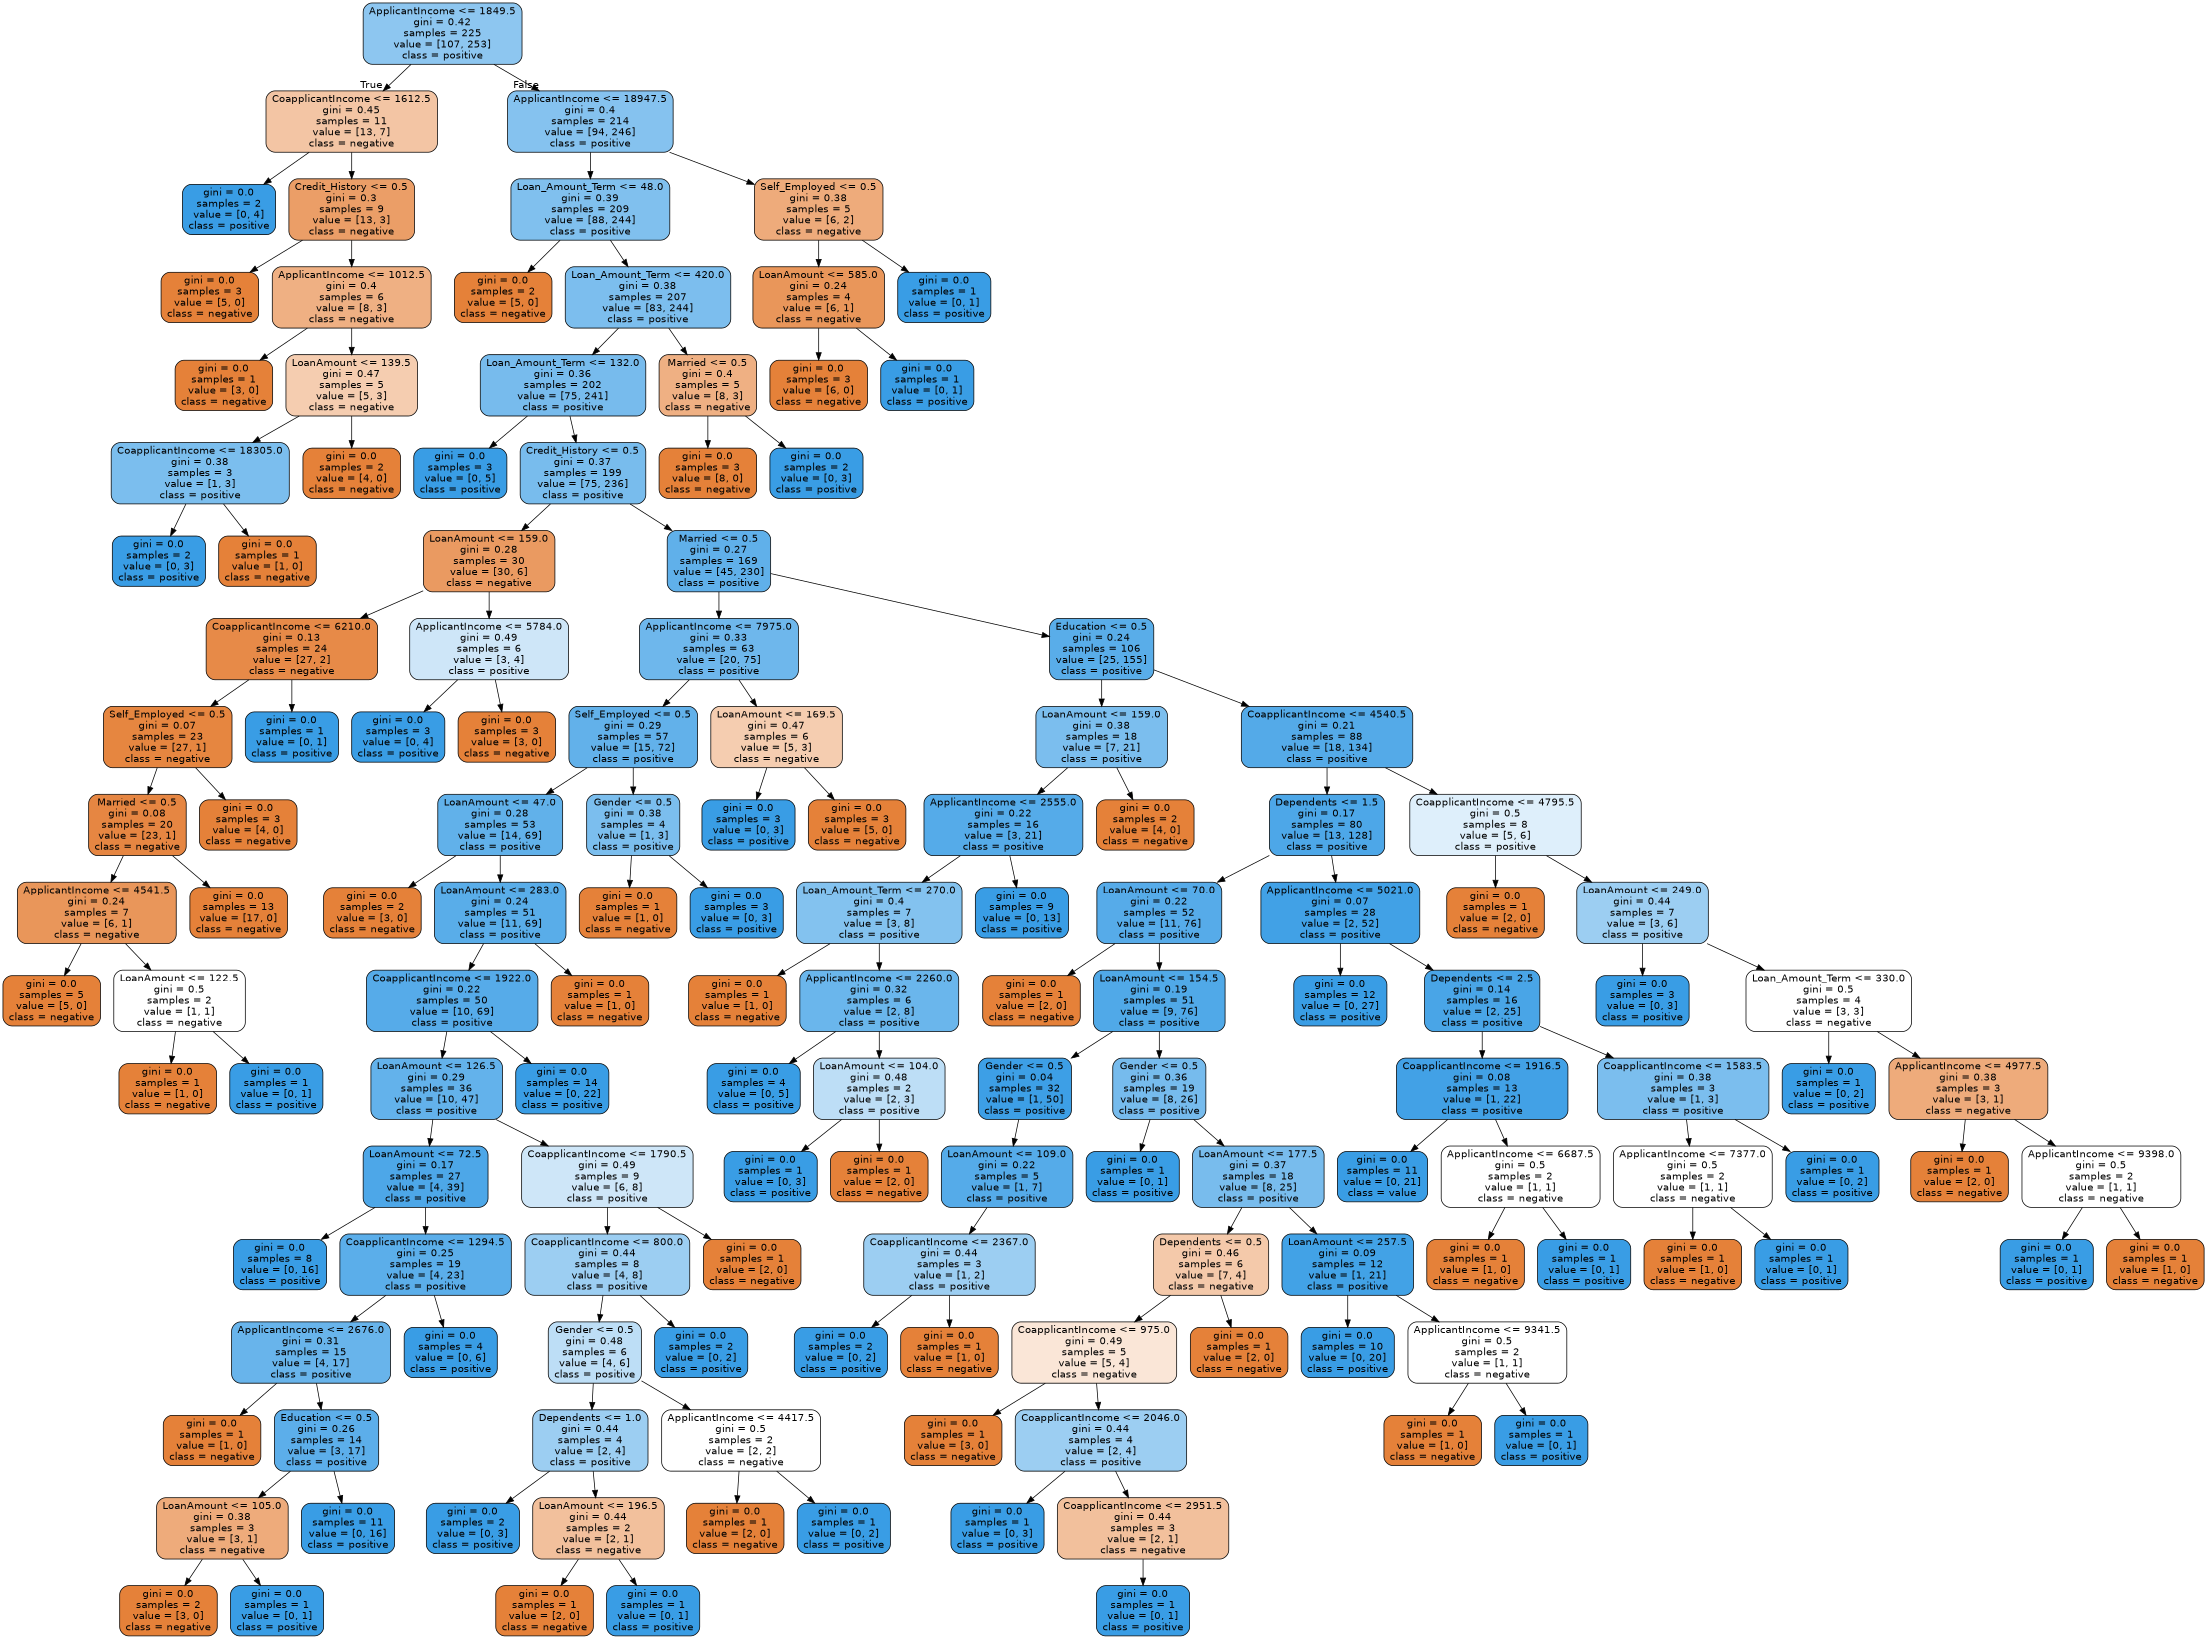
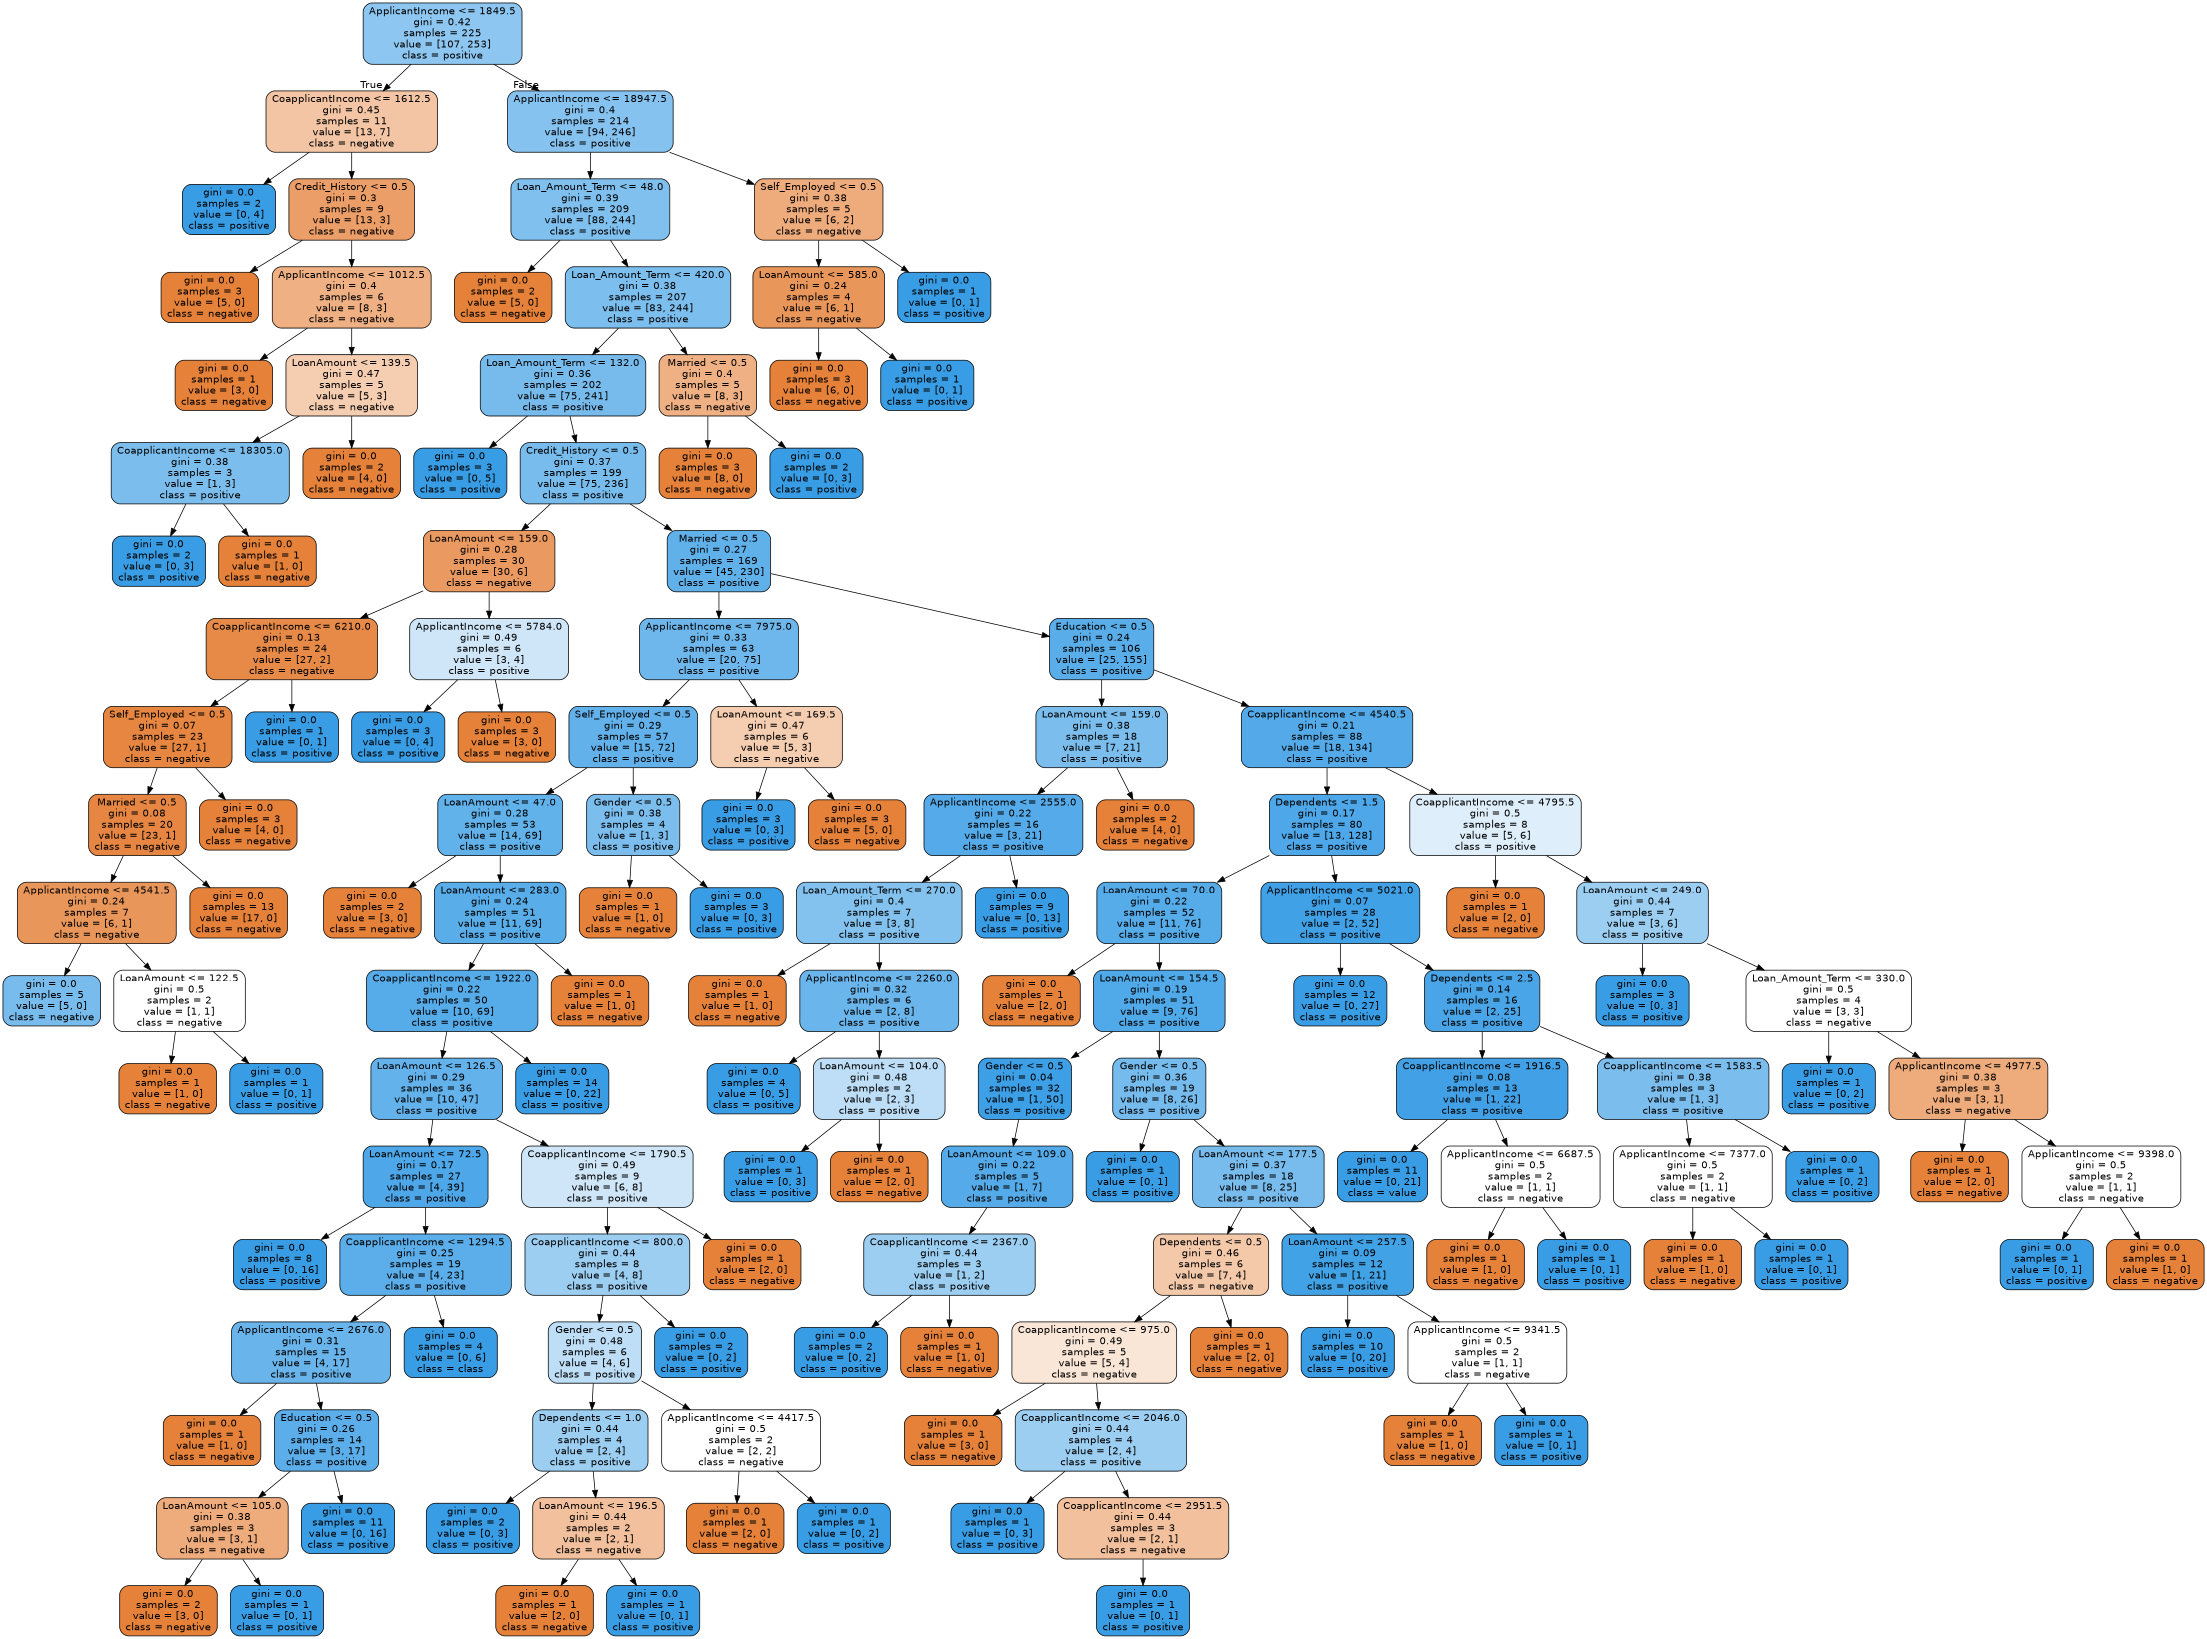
node "gini = 0.0 samples = 5 value = [5, 0] class = negative": fillcolor #e58139 -> #78bced
node "gini = 0.0 samples = 4 value = [0, 6] class = positive": label "gini = 0.0 samples = 4 value = [0, 6] class = positive" -> "gini = 0.0 samples = 4 value = [0, 6] class = class"
